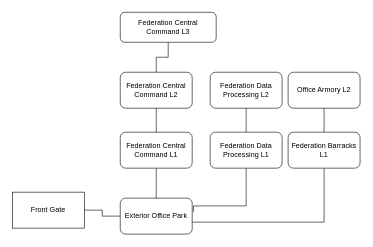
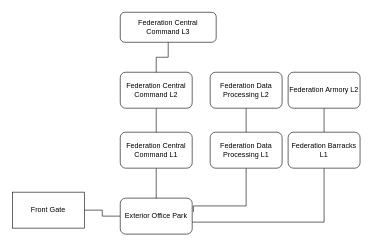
node "Office Armory L2": label "Office Armory L2" -> "Federation Armory L2"
